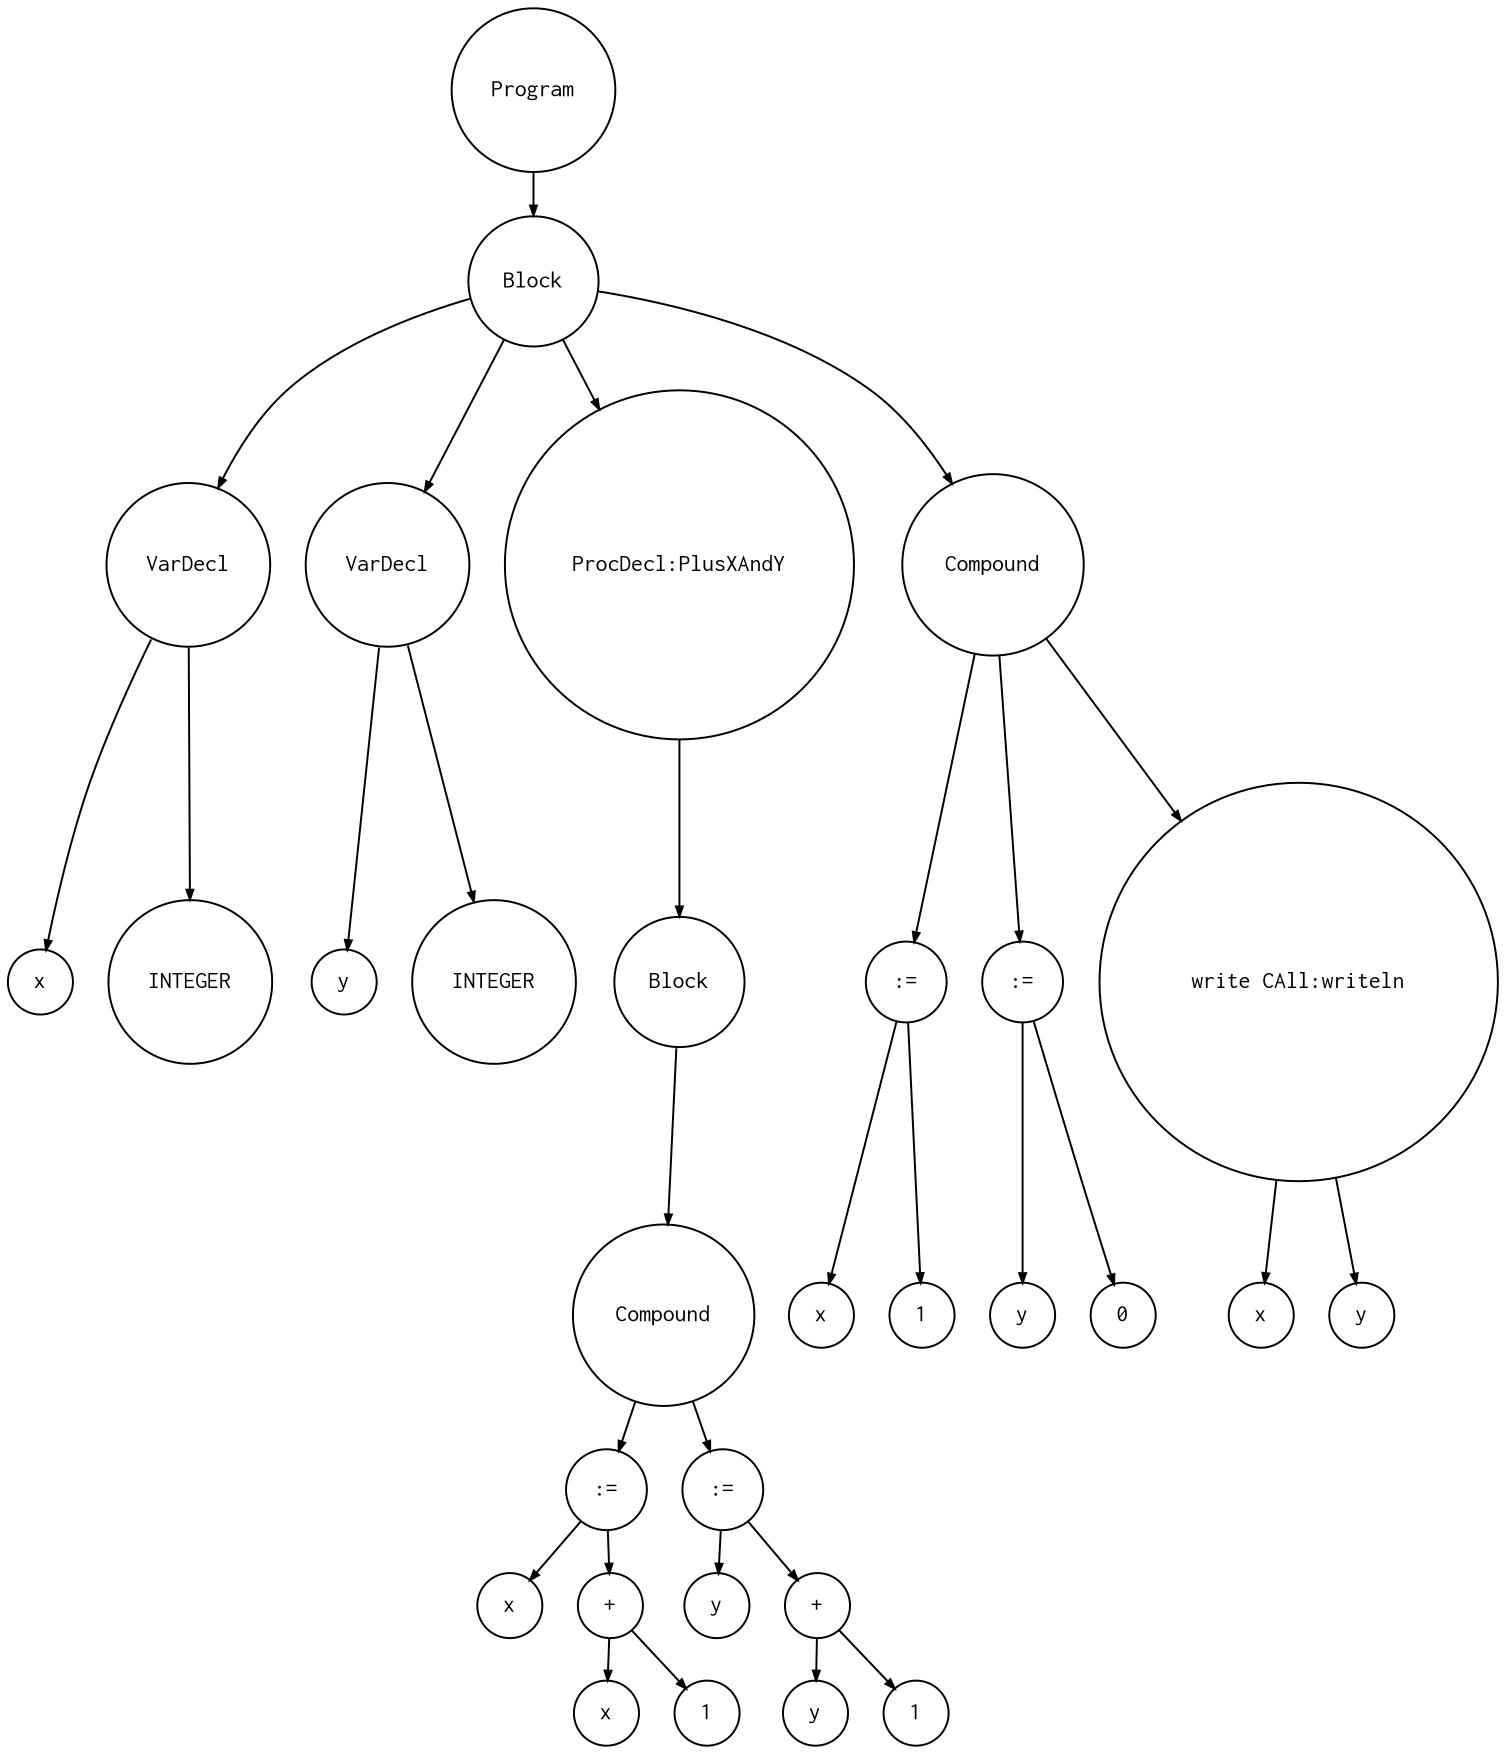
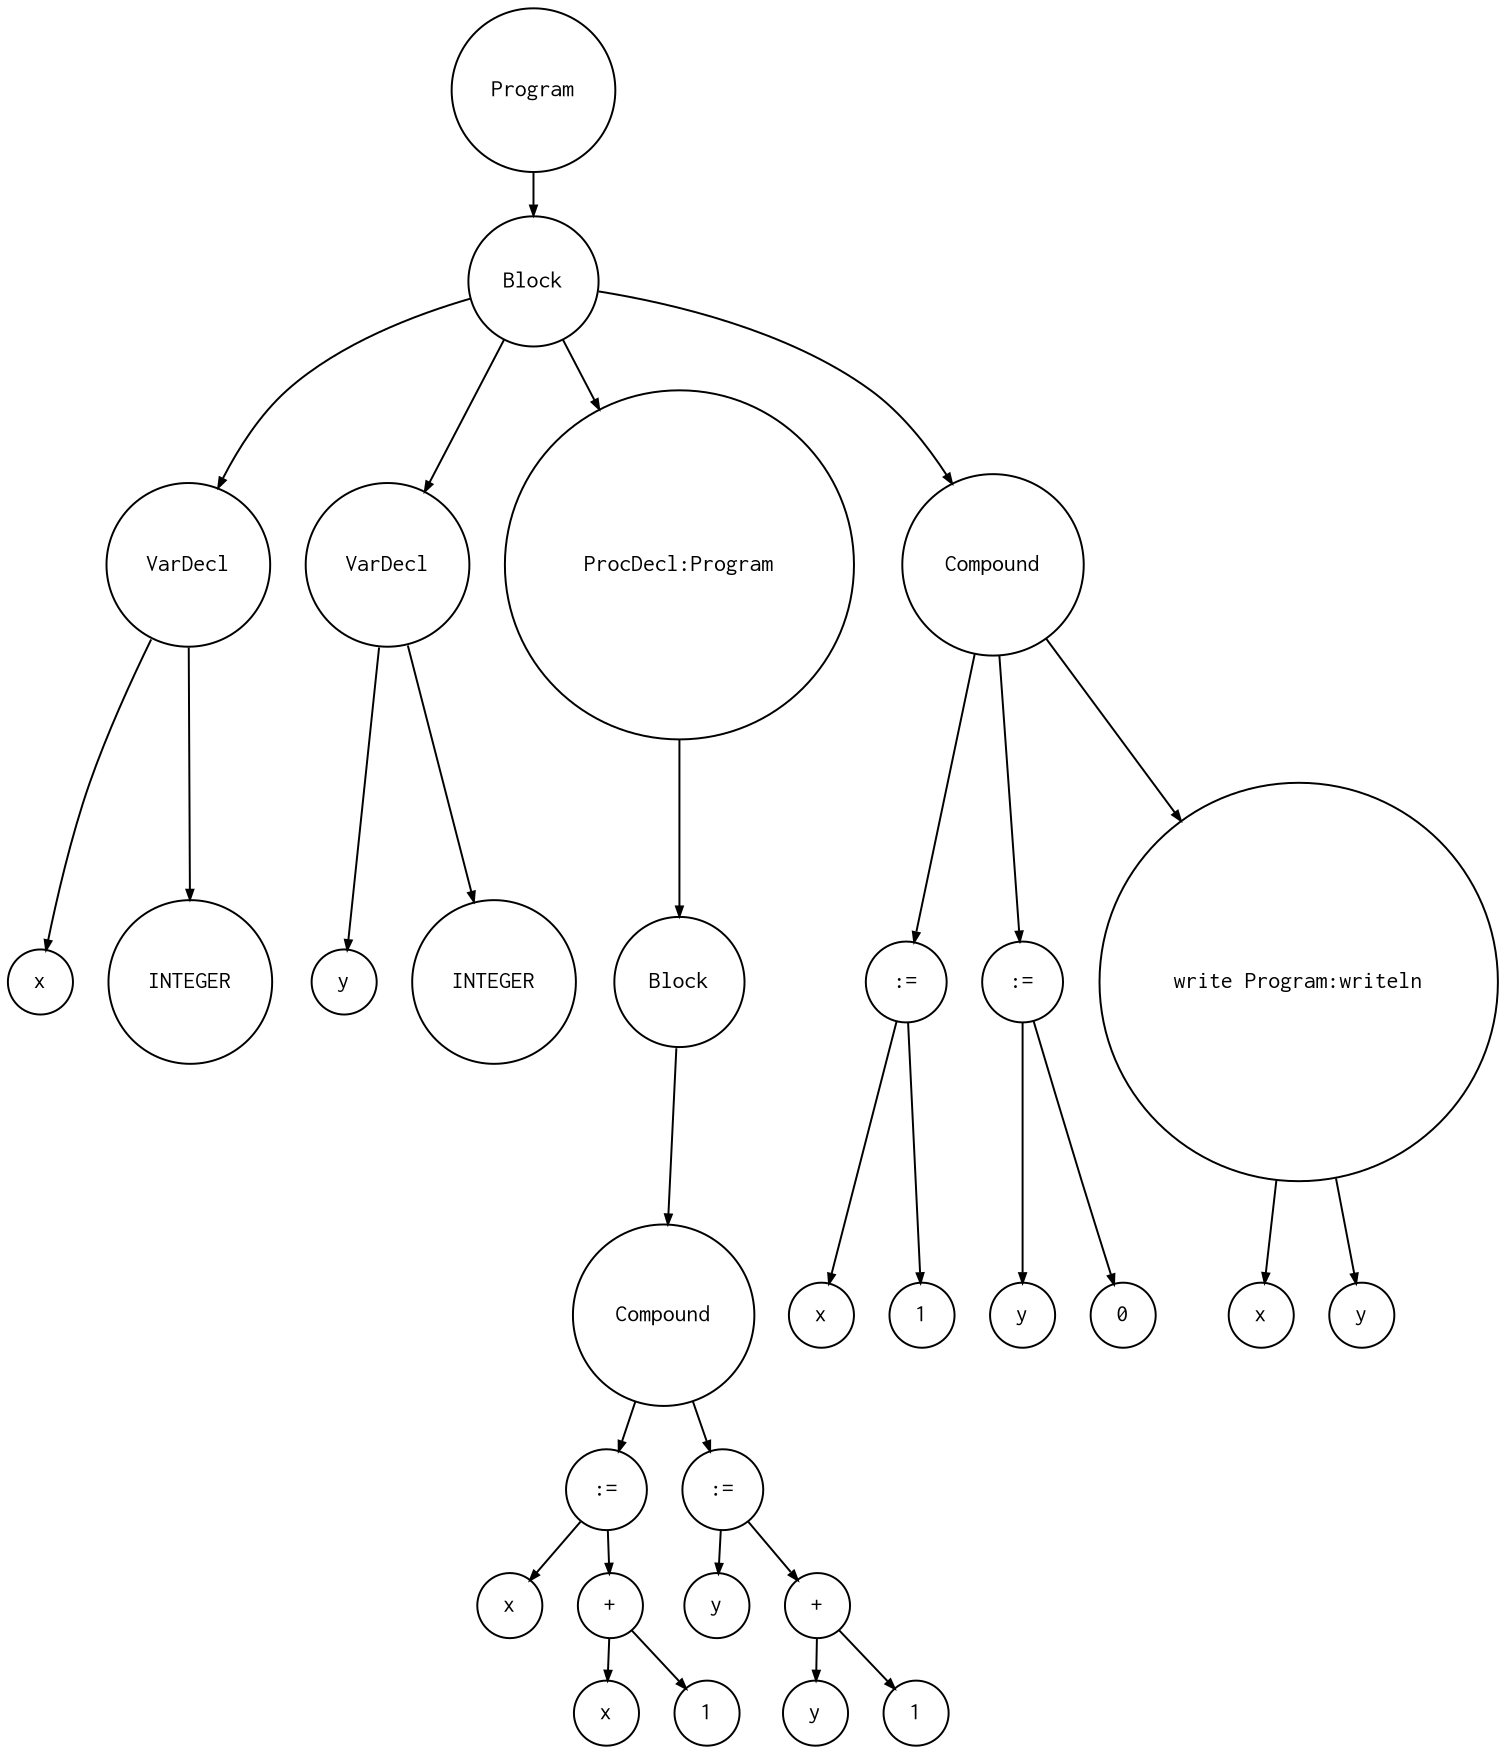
node "ProcDecl:PlusXAndY": label "ProcDecl:PlusXAndY" -> "ProcDecl:Program"
node "write CAll:writeln": label "write CAll:writeln" -> "write Program:writeln"
